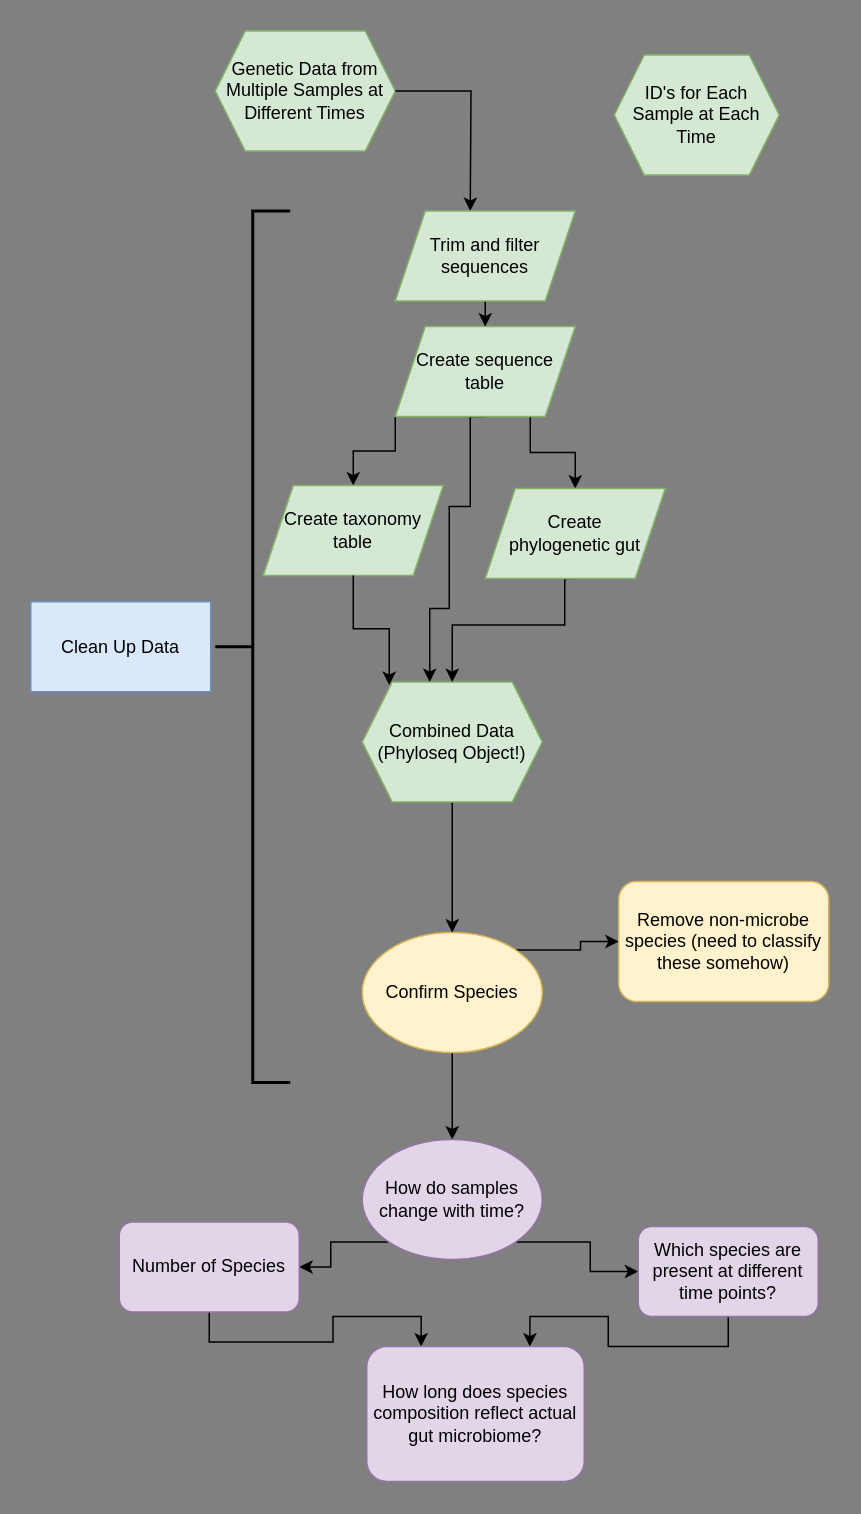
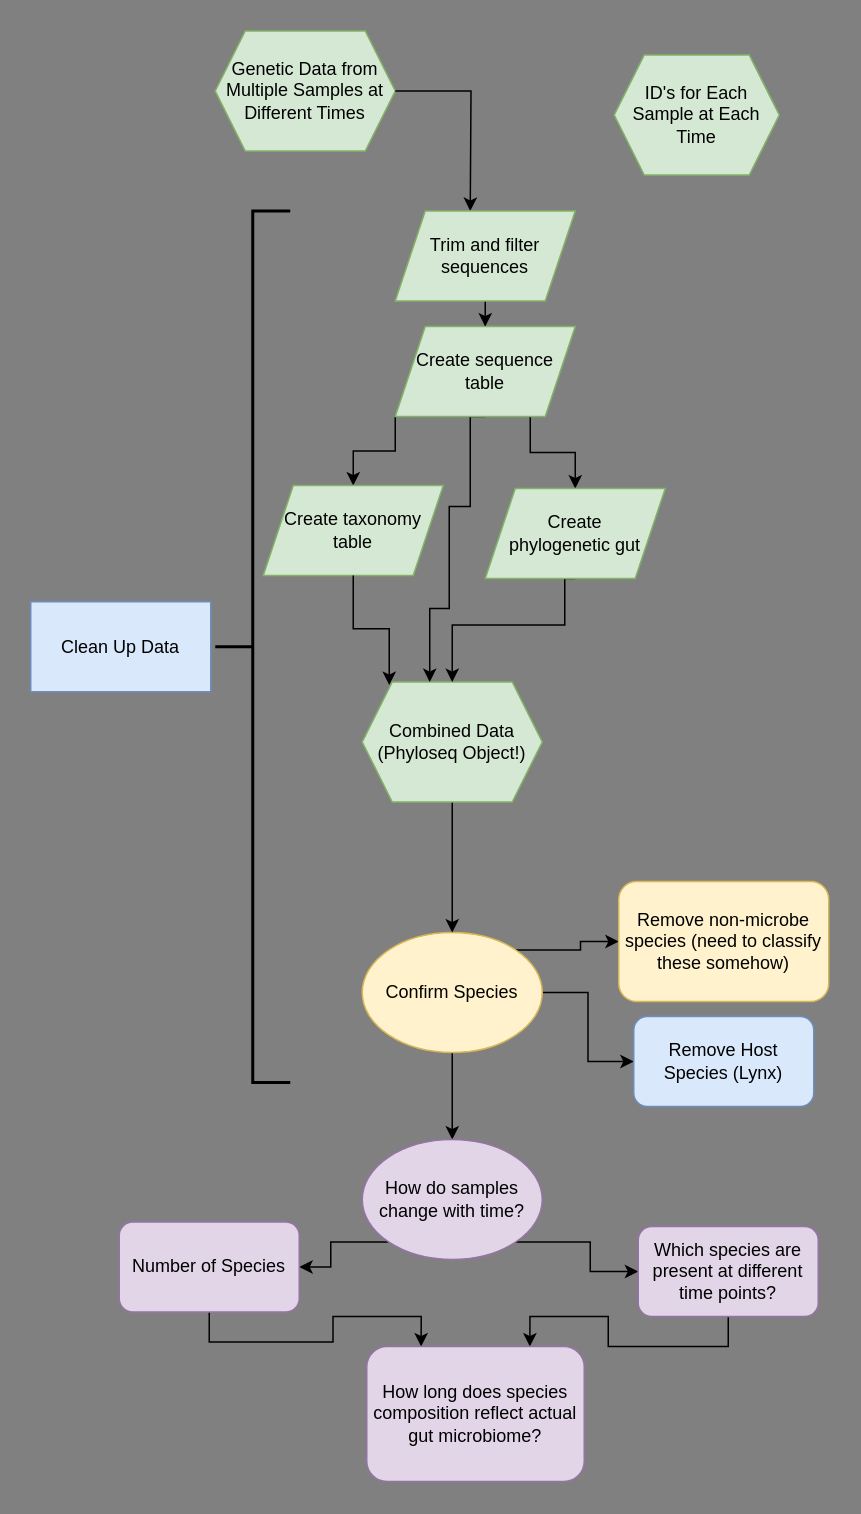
edge "Confirm Species" -> "Remove Host Species (Lynx)": added
node "Remove Host Species (Lynx)": added
